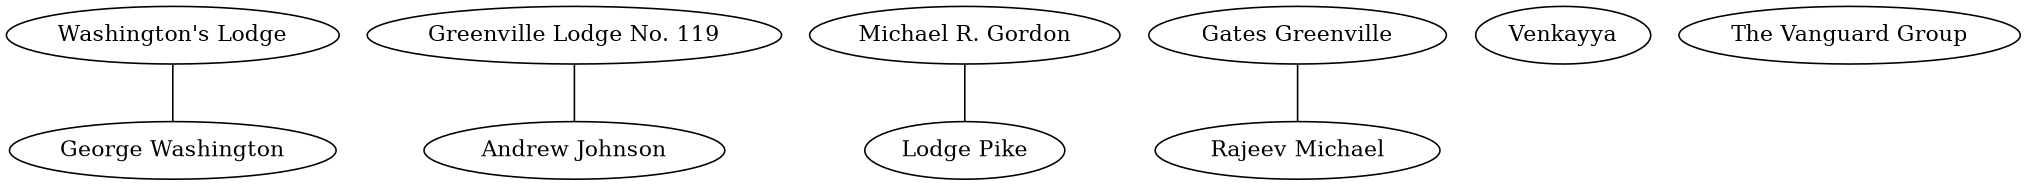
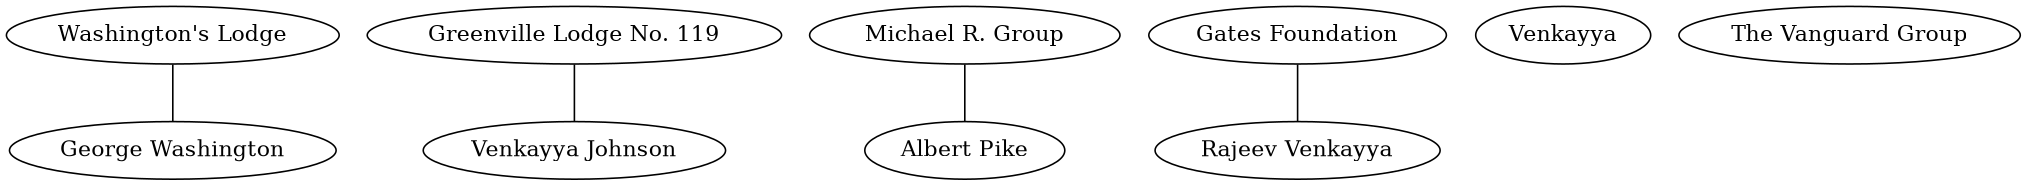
node "Michael R. Gordon": label "Michael R. Gordon" -> "Michael R. Group"
node "Gates Greenville": label "Gates Greenville" -> "Gates Foundation"
node "Andrew Johnson": label "Andrew Johnson" -> "Venkayya Johnson"
node "Lodge Pike": label "Lodge Pike" -> "Albert Pike"
node "Rajeev Michael": label "Rajeev Michael" -> "Rajeev Venkayya"
